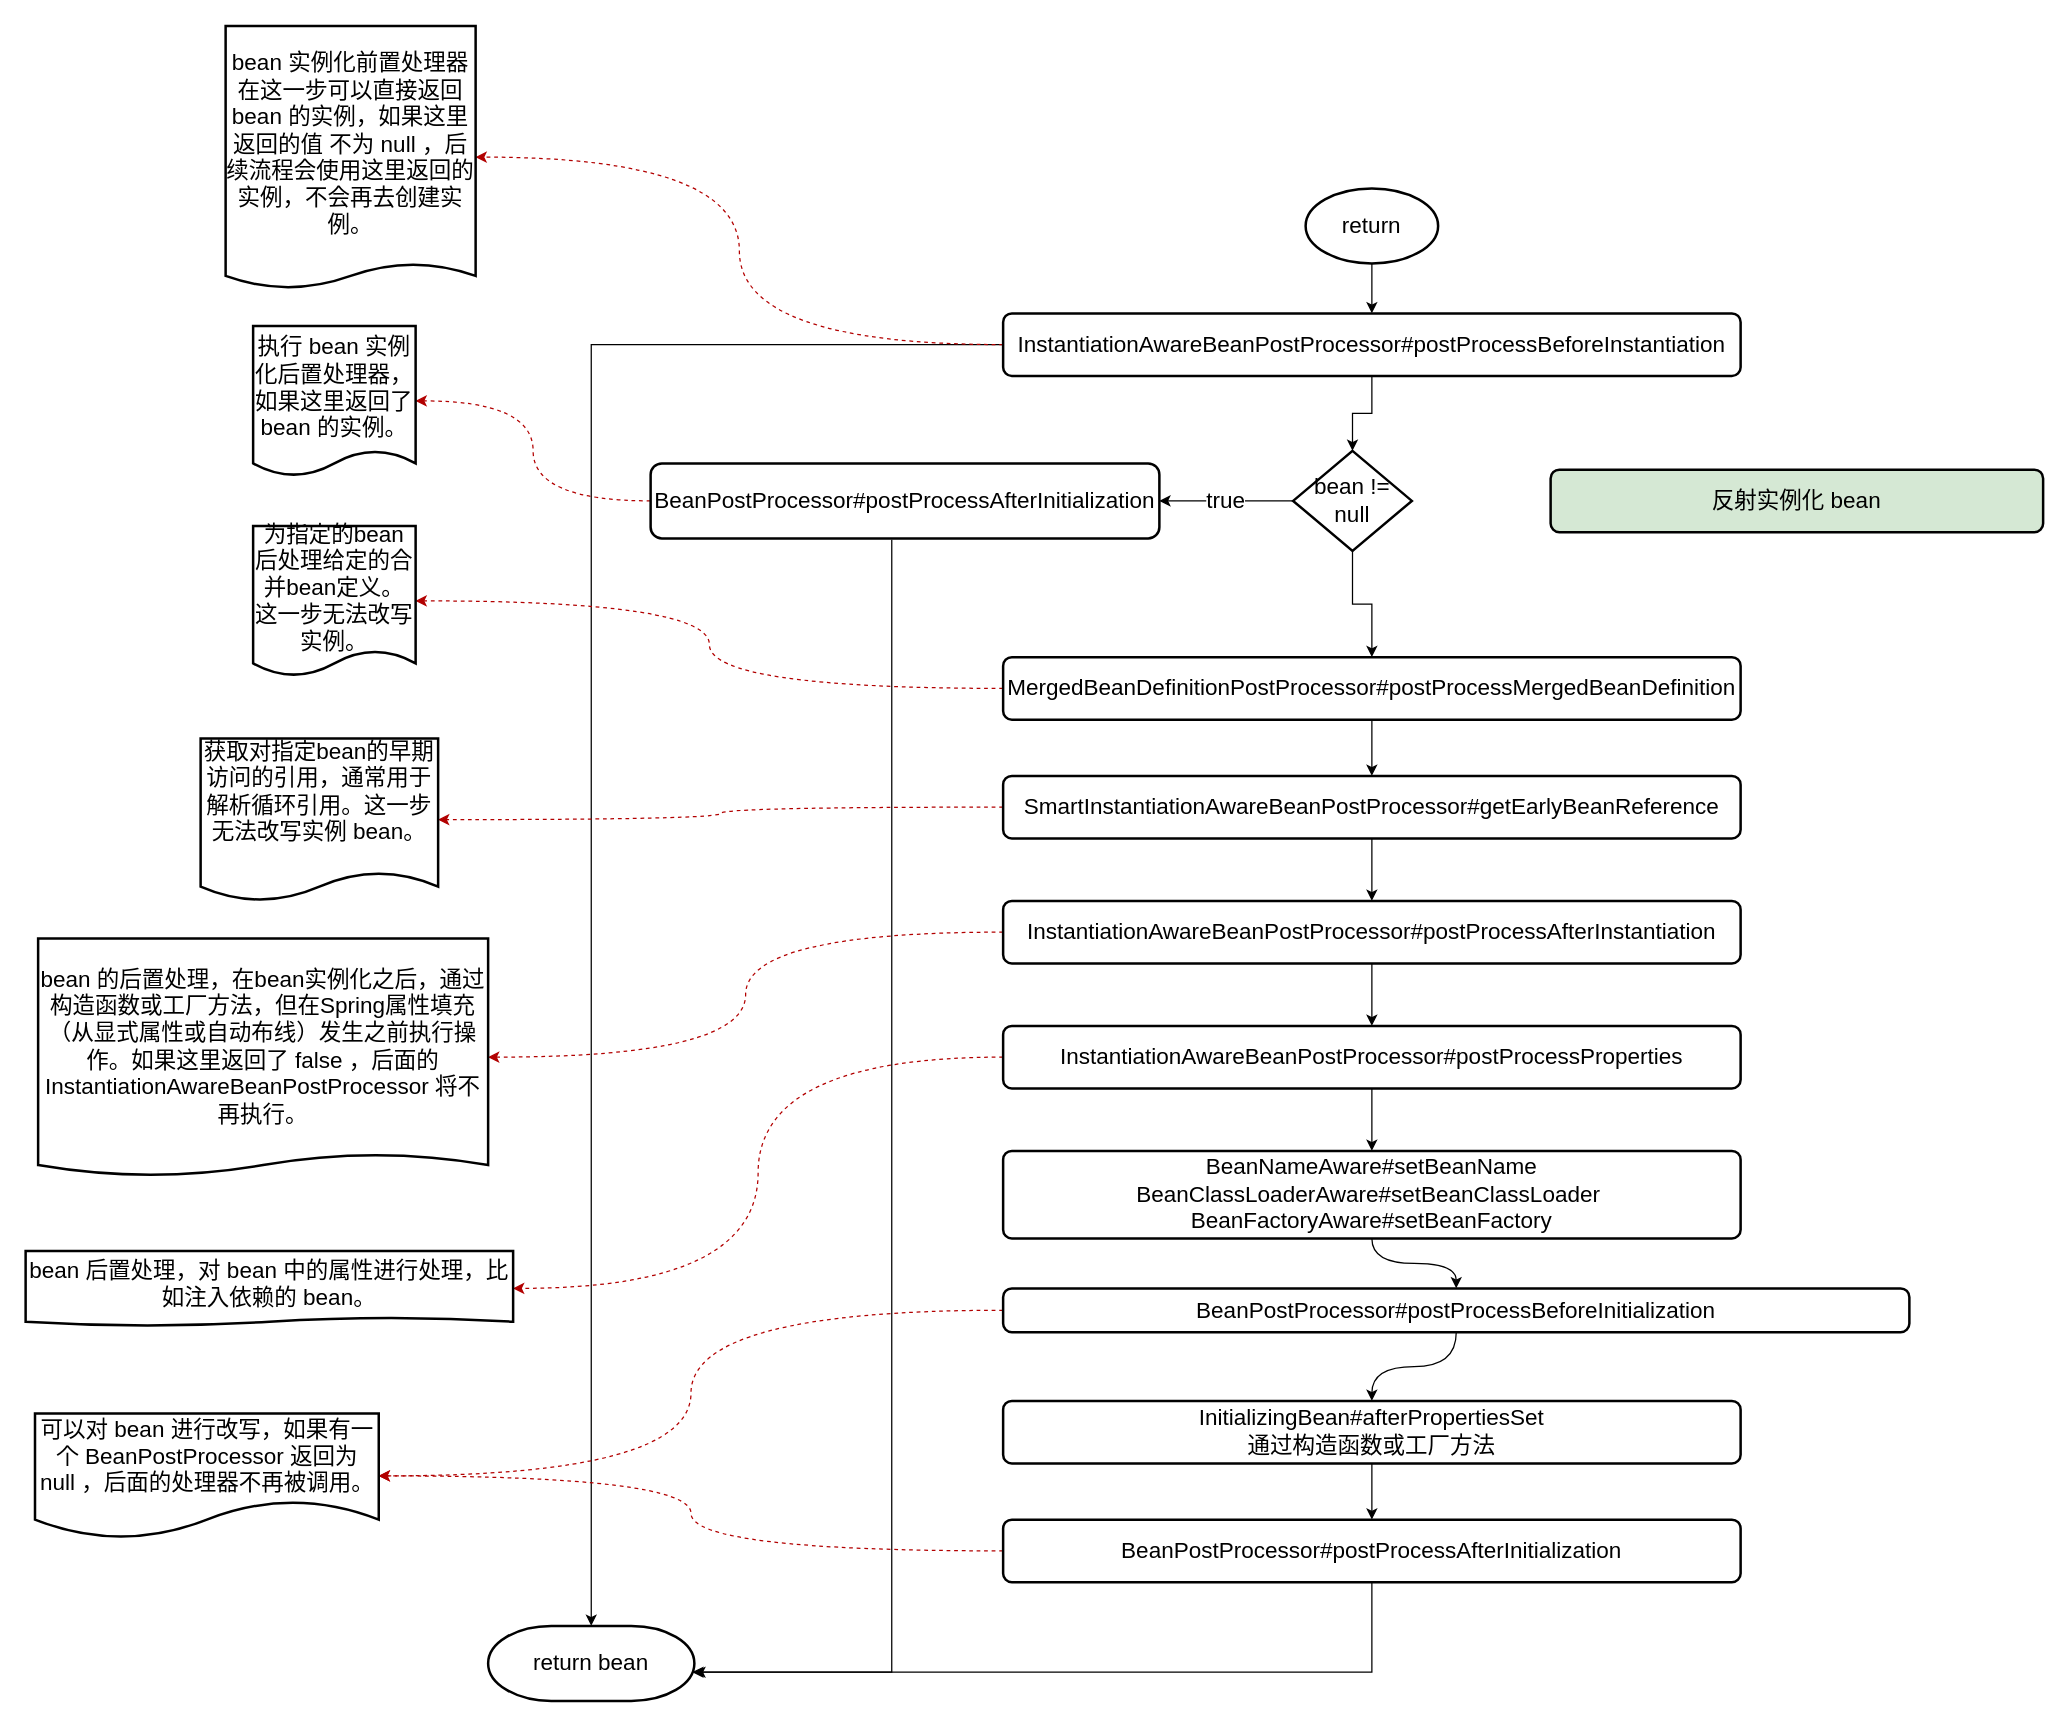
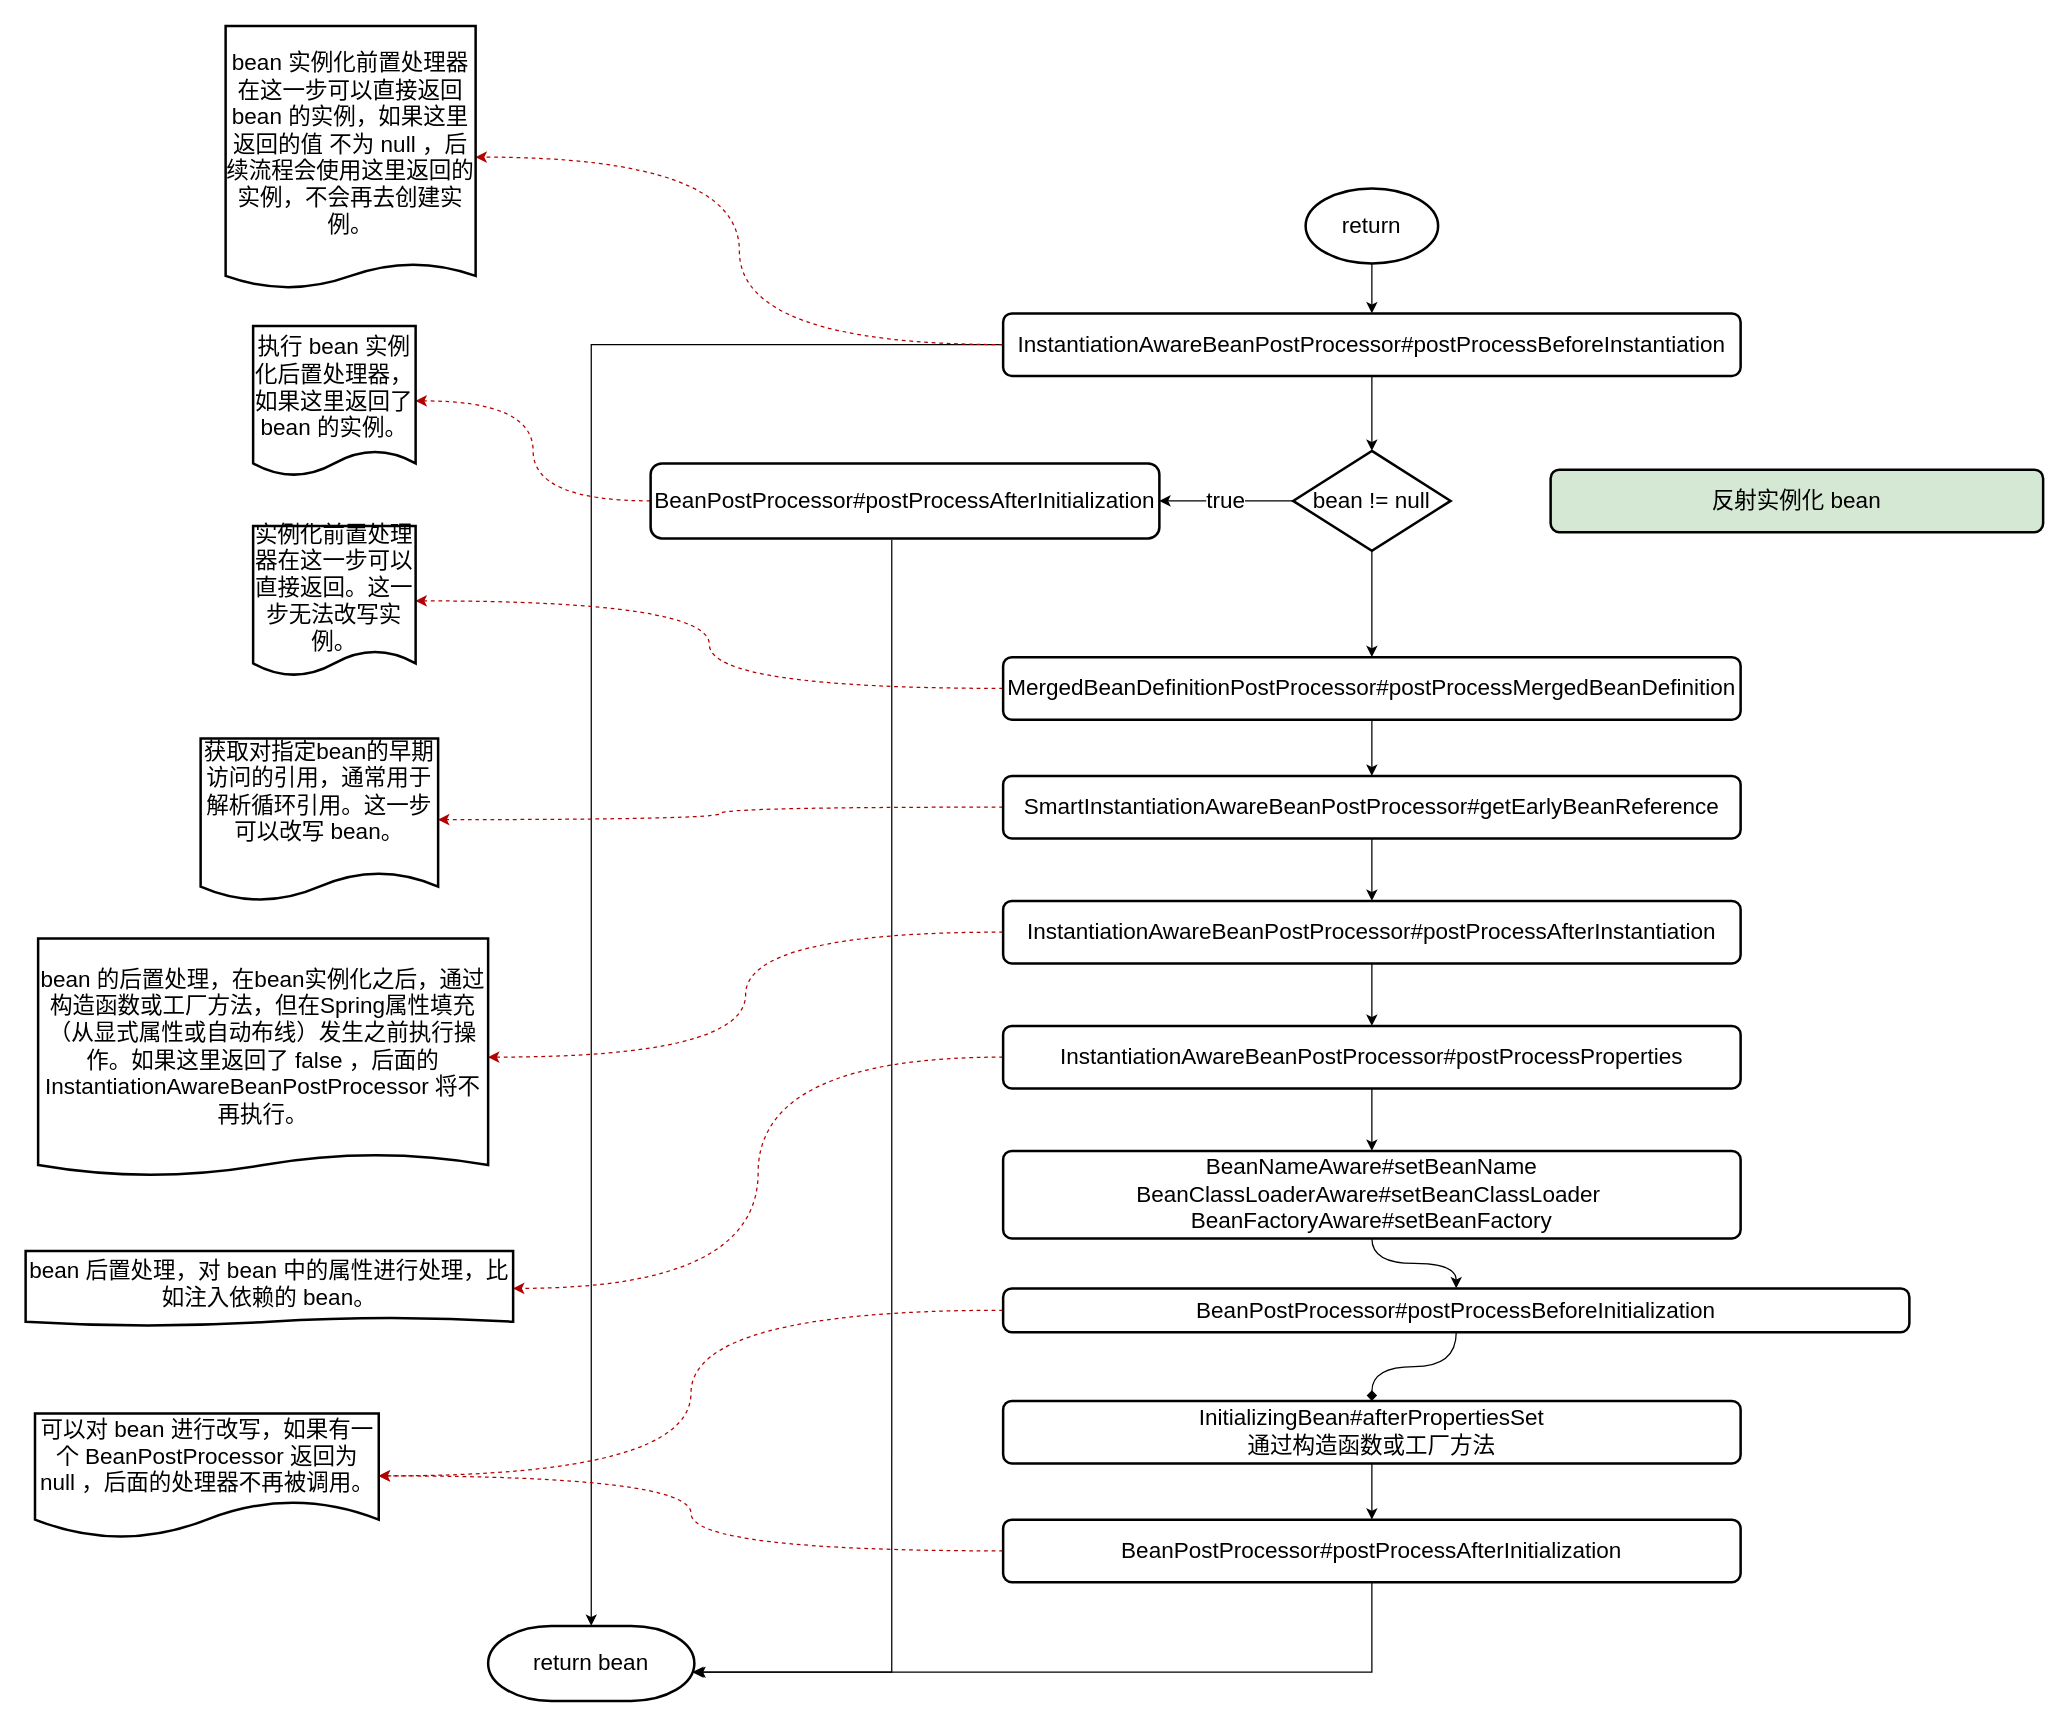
node "bean != null": size 119x100 -> 158x100
node "为指定的bean后处理给定的合并bean定义。这一步无法改写实例。": label "为指定的bean后处理给定的合并bean定义。这一步无法改写实例。" -> "实例化前置处理器在这一步可以直接返回。这一步无法改写实例。"
node "获取对指定bean的早期访问的引用，通常用于解析循环引用。这一步无法改写实例 bean。": label "获取对指定bean的早期访问的引用，通常用于解析循环引用。这一步无法改写实例 bean。" -> "获取对指定bean的早期访问的引用，通常用于解析循环引用。这一步可以改写 bean。"
edge "BeanPostProcessor#postProcessBeforeInitialization" -> "InitializingBean#afterPropertiesSet 通过构造函数或工厂方法": arrowhead classic -> diamond
